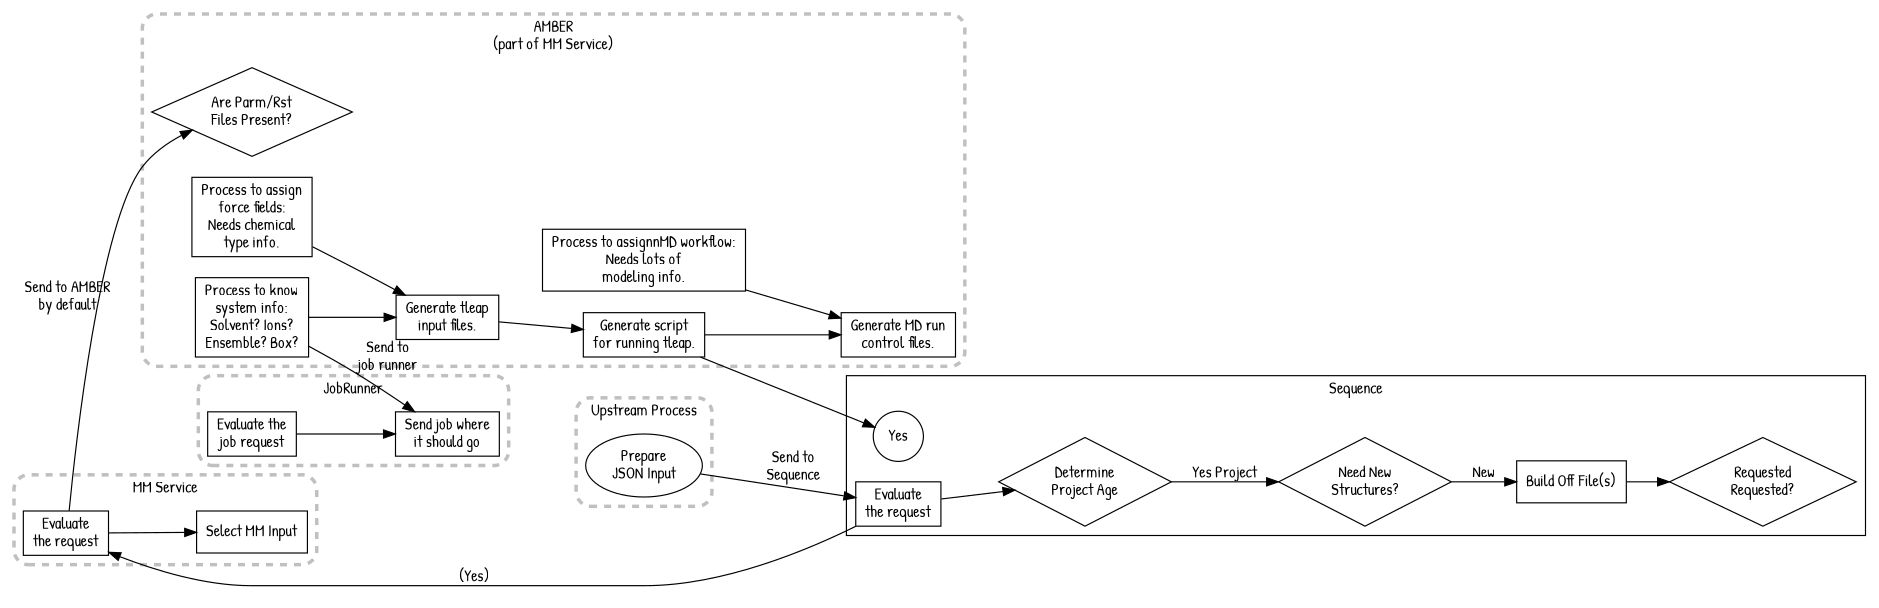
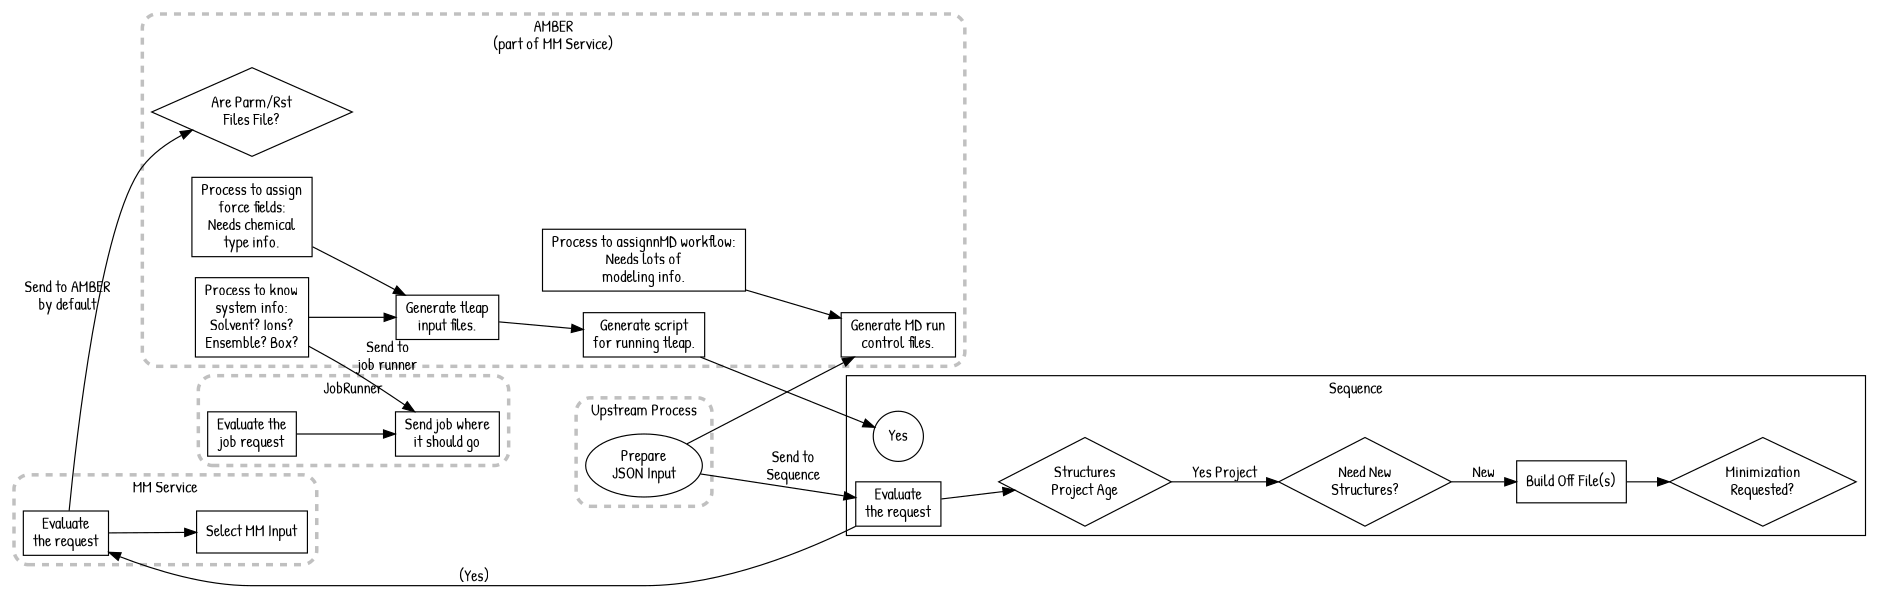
node "Are Parm/Rst Files Present?": label "Are Parm/Rst Files Present?" -> "Are Parm/Rst Files File?"
edge "Generate script for running tleap." -> "Generate MD run control files.": now "Prepare JSON Input" -> "Generate MD run control files."
node "Determine Project Age": label "Determine Project Age" -> "Structures Project Age"
node "Requested Requested?": label "Requested Requested?" -> "Minimization Requested?"
